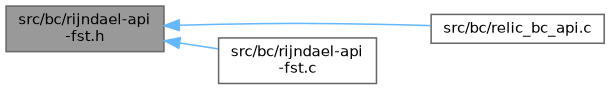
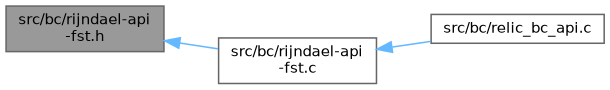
edge "src/bc/relic_bc_api.c" -> "src/bc/rijndael-api -fst.h": now "src/bc/relic_bc_api.c" -> "src/bc/rijndael-api -fst.c"
